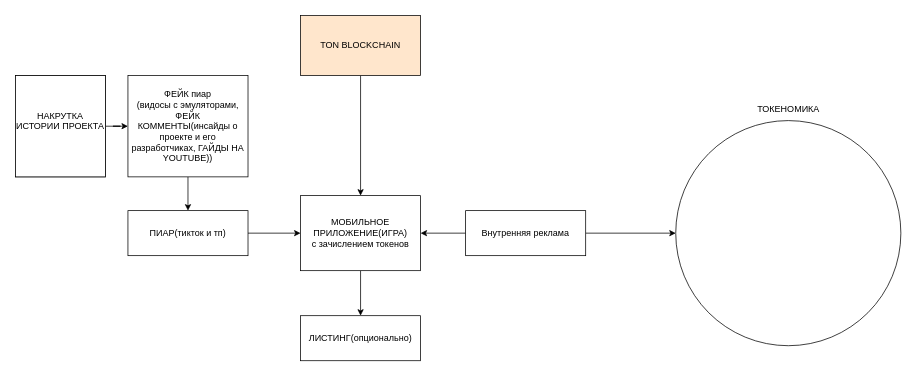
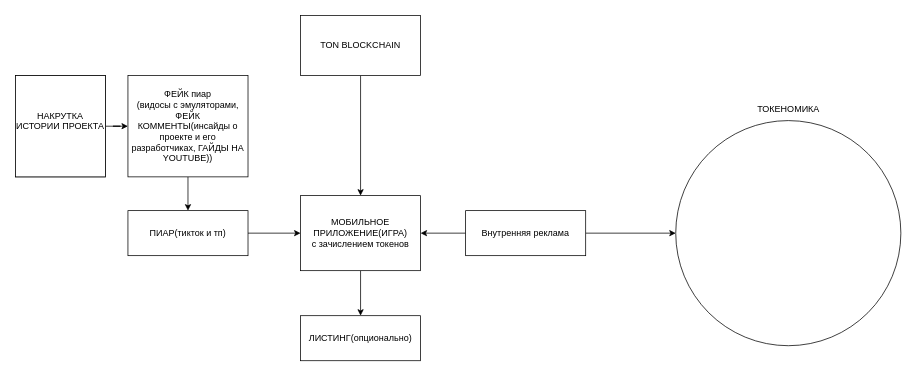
node "TON BLOCKCHAIN": fillcolor #ffe6cc -> #ffffff
